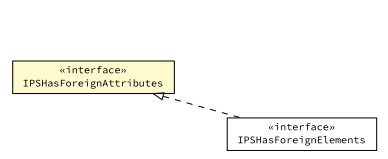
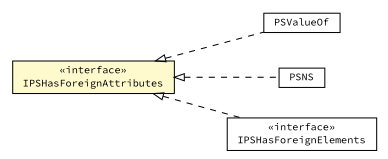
node "PSValueOf": added
node "PSNS": added
